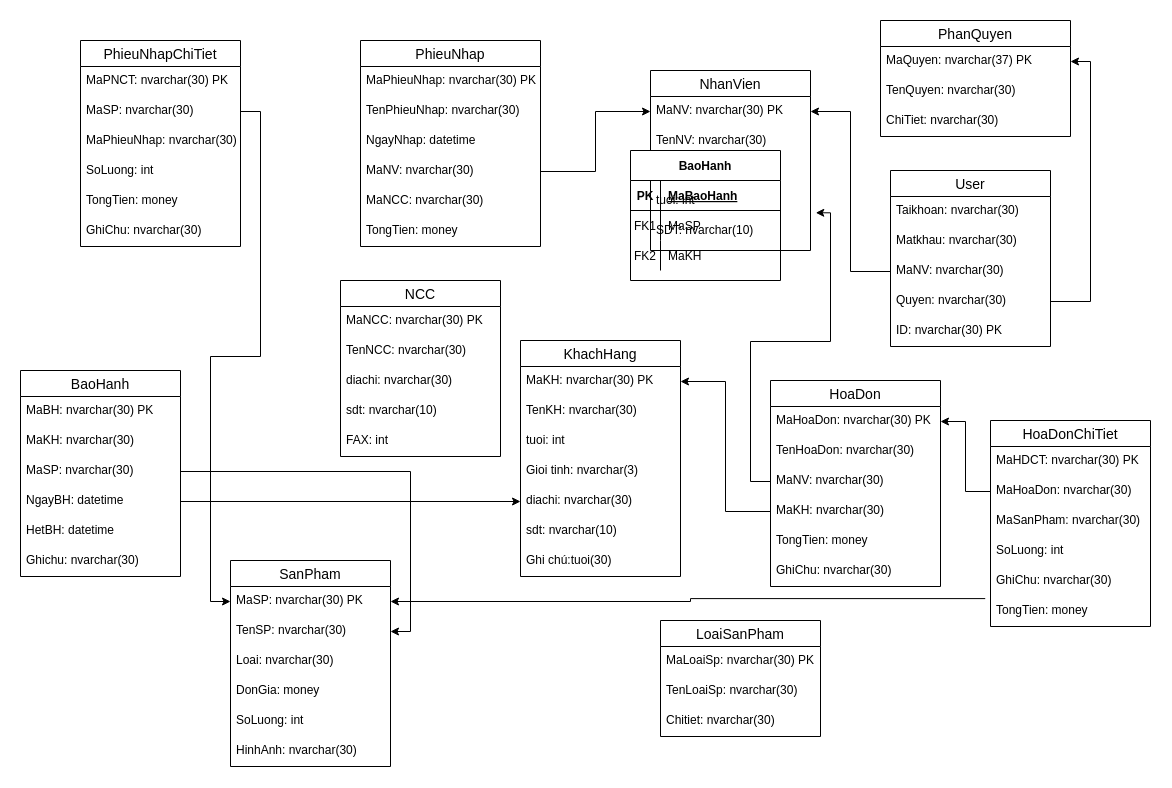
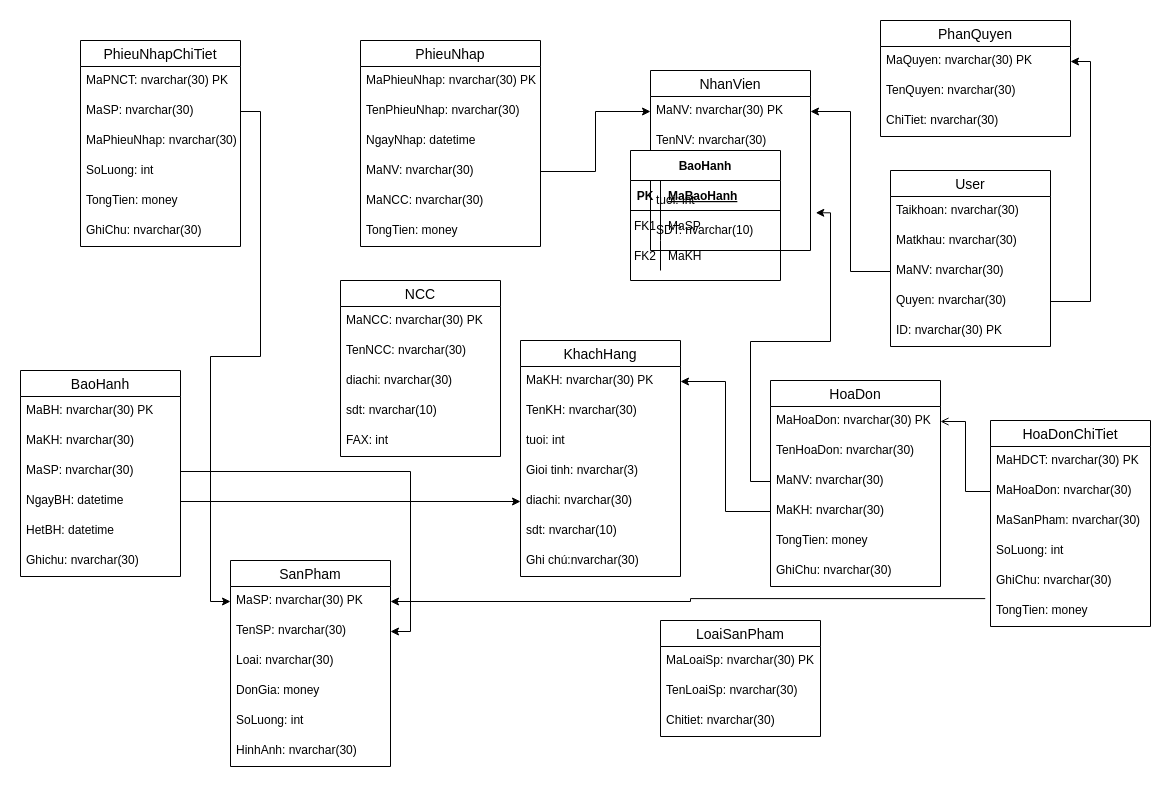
node "MaQuyen: nvarchar(37) PK": label "MaQuyen: nvarchar(37) PK" -> "MaQuyen: nvarchar(30) PK"
edge "MaHoaDon: nvarchar(30)" -> "MaHoaDon: nvarchar(30) PK": arrowhead classic -> open
node "Ghi chú:tuoi(30)": label "Ghi chú:tuoi(30)" -> "Ghi chú:nvarchar(30)"
